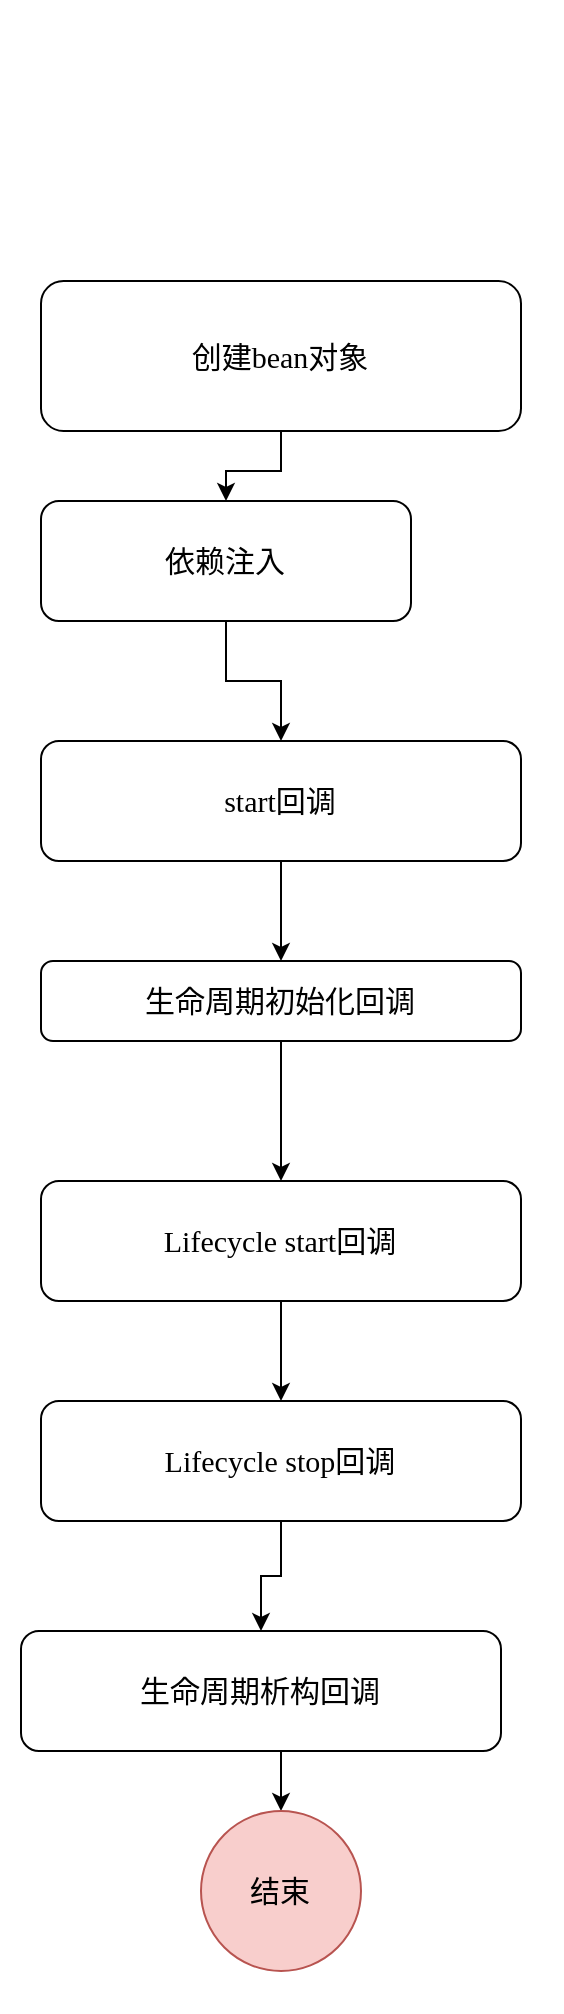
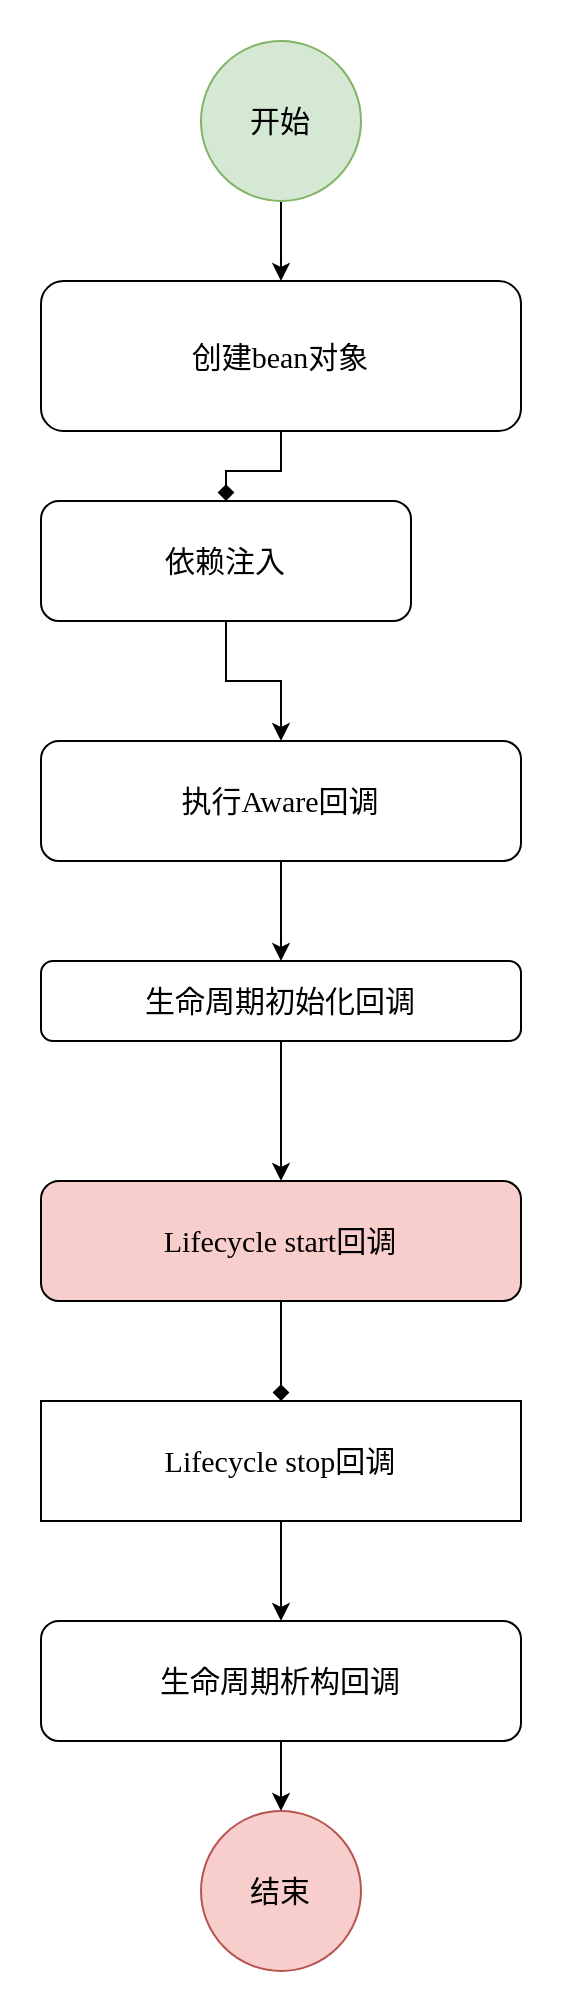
node "开始": added
edge "开始" -> "创建bean对象": added
edge "创建bean对象" -> "依赖注入": arrowhead classic -> diamond
node "start回调": label "start回调" -> "执行Aware回调"
node "Lifecycle start回调": fillcolor #ffffff -> #f8cecc
edge "Lifecycle start回调" -> "Lifecycle stop回调": arrowhead classic -> diamond
node "Lifecycle stop回调": shape rounded rectangle -> rectangle
node "生命周期析构回调": moved (261, 1691) -> (281, 1681)
